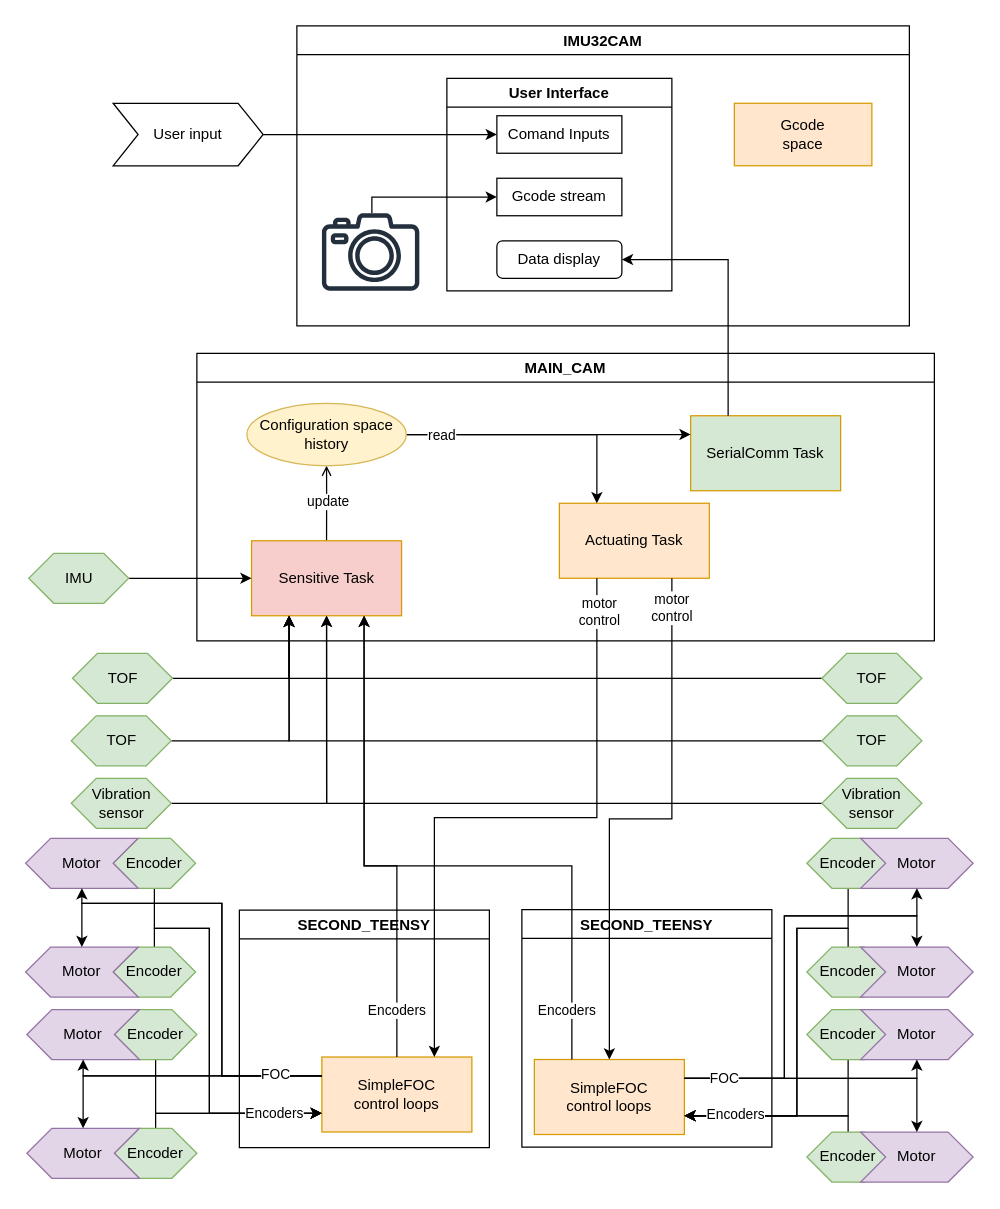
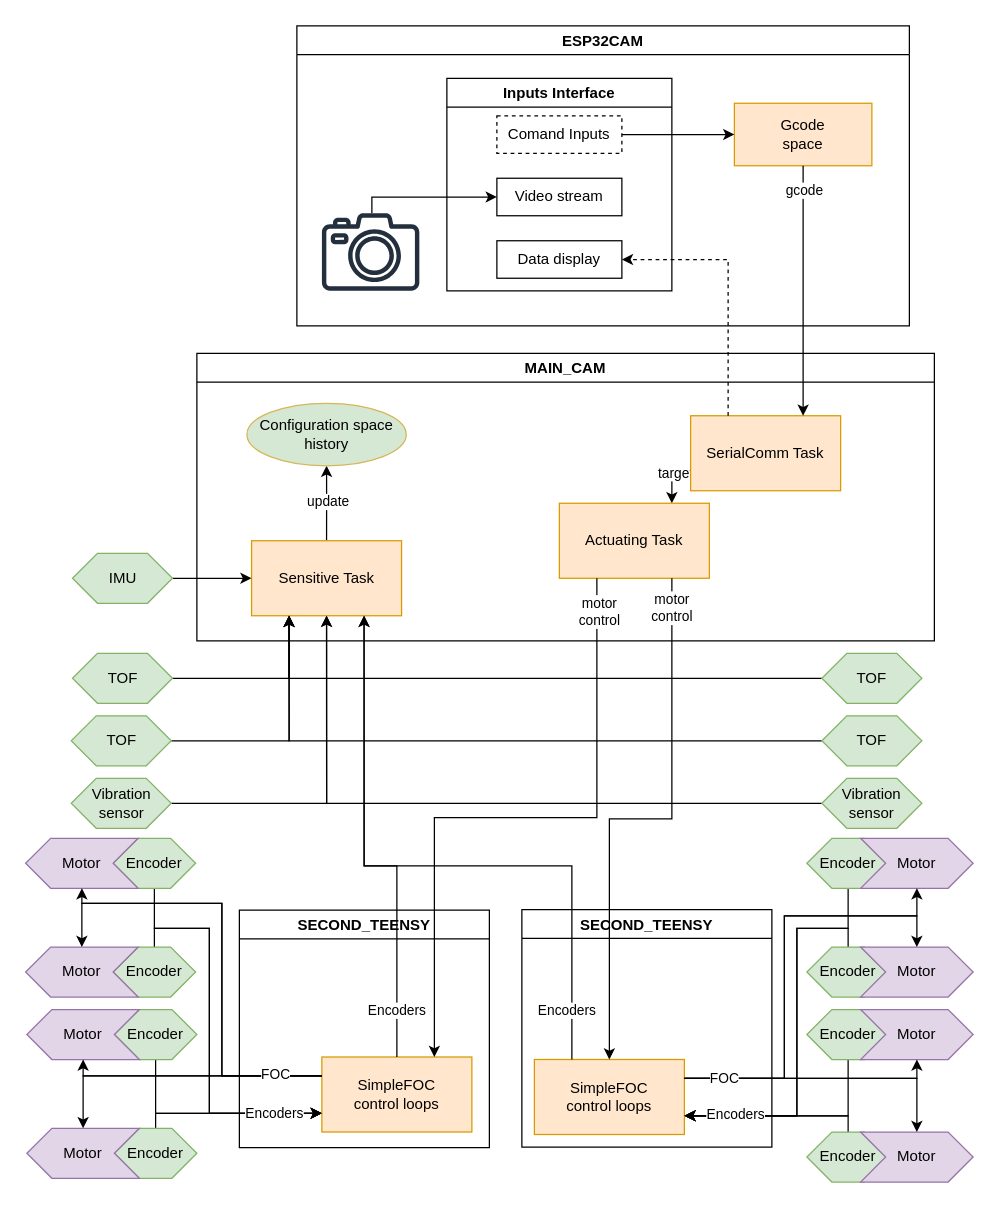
node "IMU32CAM": label "IMU32CAM" -> "ESP32CAM"
node "User Interface": label "User Interface" -> "Inputs Interface"
node "User input": removed
edge "User input" -> "Comand Inputs": removed
node "Comand Inputs": style solid -> dashed
edge "Comand Inputs" -> "Gcode space": added
node "Gcode stream": label "Gcode stream" -> "Video stream"
node "Data display": shape rounded rectangle -> rectangle
edge "SerialComm Task" -> "Data display": style solid -> dashed
edge "Gcode space" -> "SerialComm Task": added, label "gcode"
node "Configuration space history": fillcolor #fff2cc -> #d5e8d4
edge "Configuration space history" -> "SerialComm Task": removed, label "read"
node "SerialComm Task": fillcolor #d5e8d4 -> #ffe6cc
edge "Configuration space history" -> "Actuating Task": removed
edge "Sensitive Task" -> "Configuration space history": arrowhead open -> classic
edge "SerialComm Task" -> "Actuating Task": added, label "target"
node "IMU": moved (79, 578) -> (123, 578)
node "Sensitive Task": fillcolor #f8cecc -> #ffe6cc
